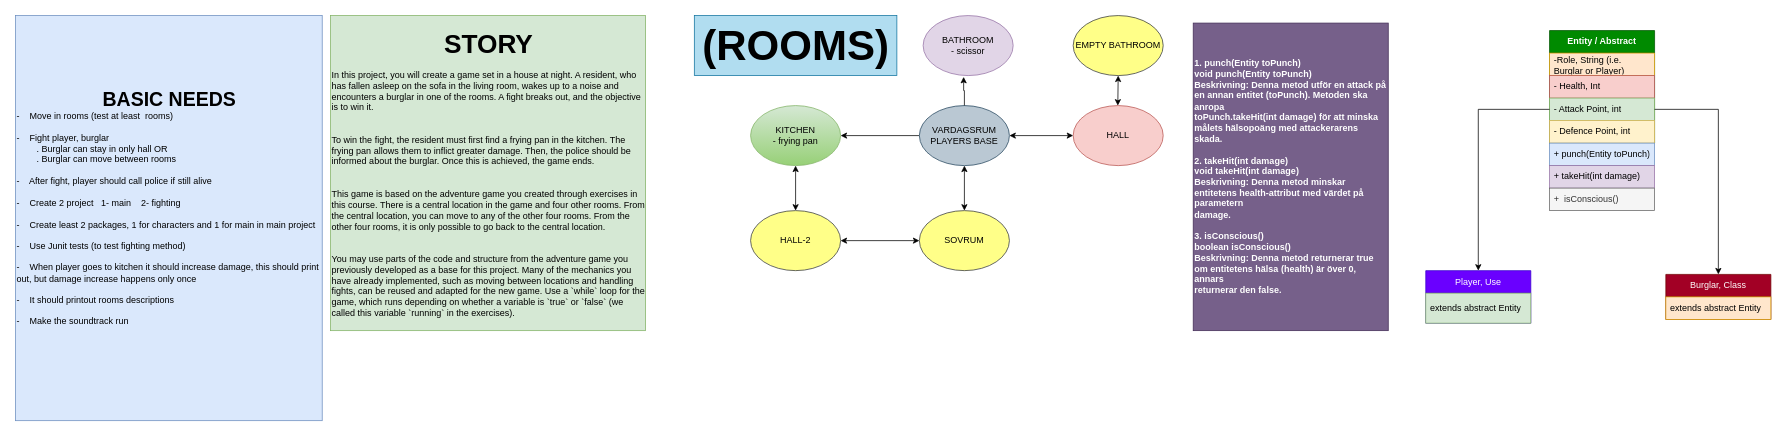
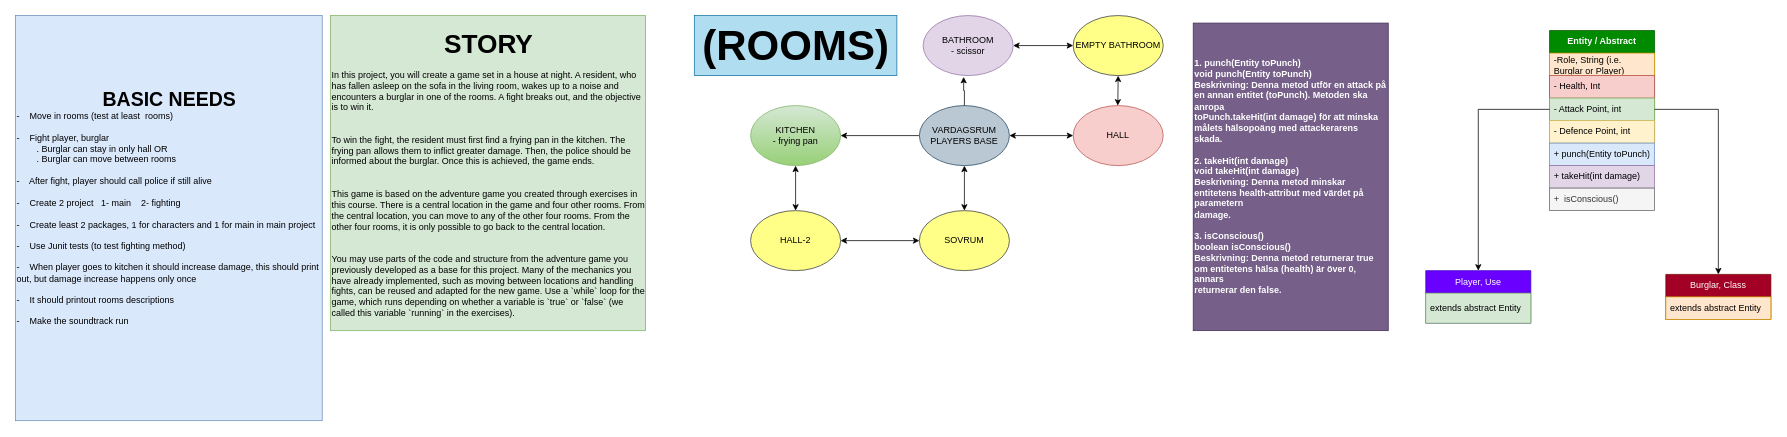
edge "BATHROOM - scissor" -- "EMPTY BATHROOM": added
